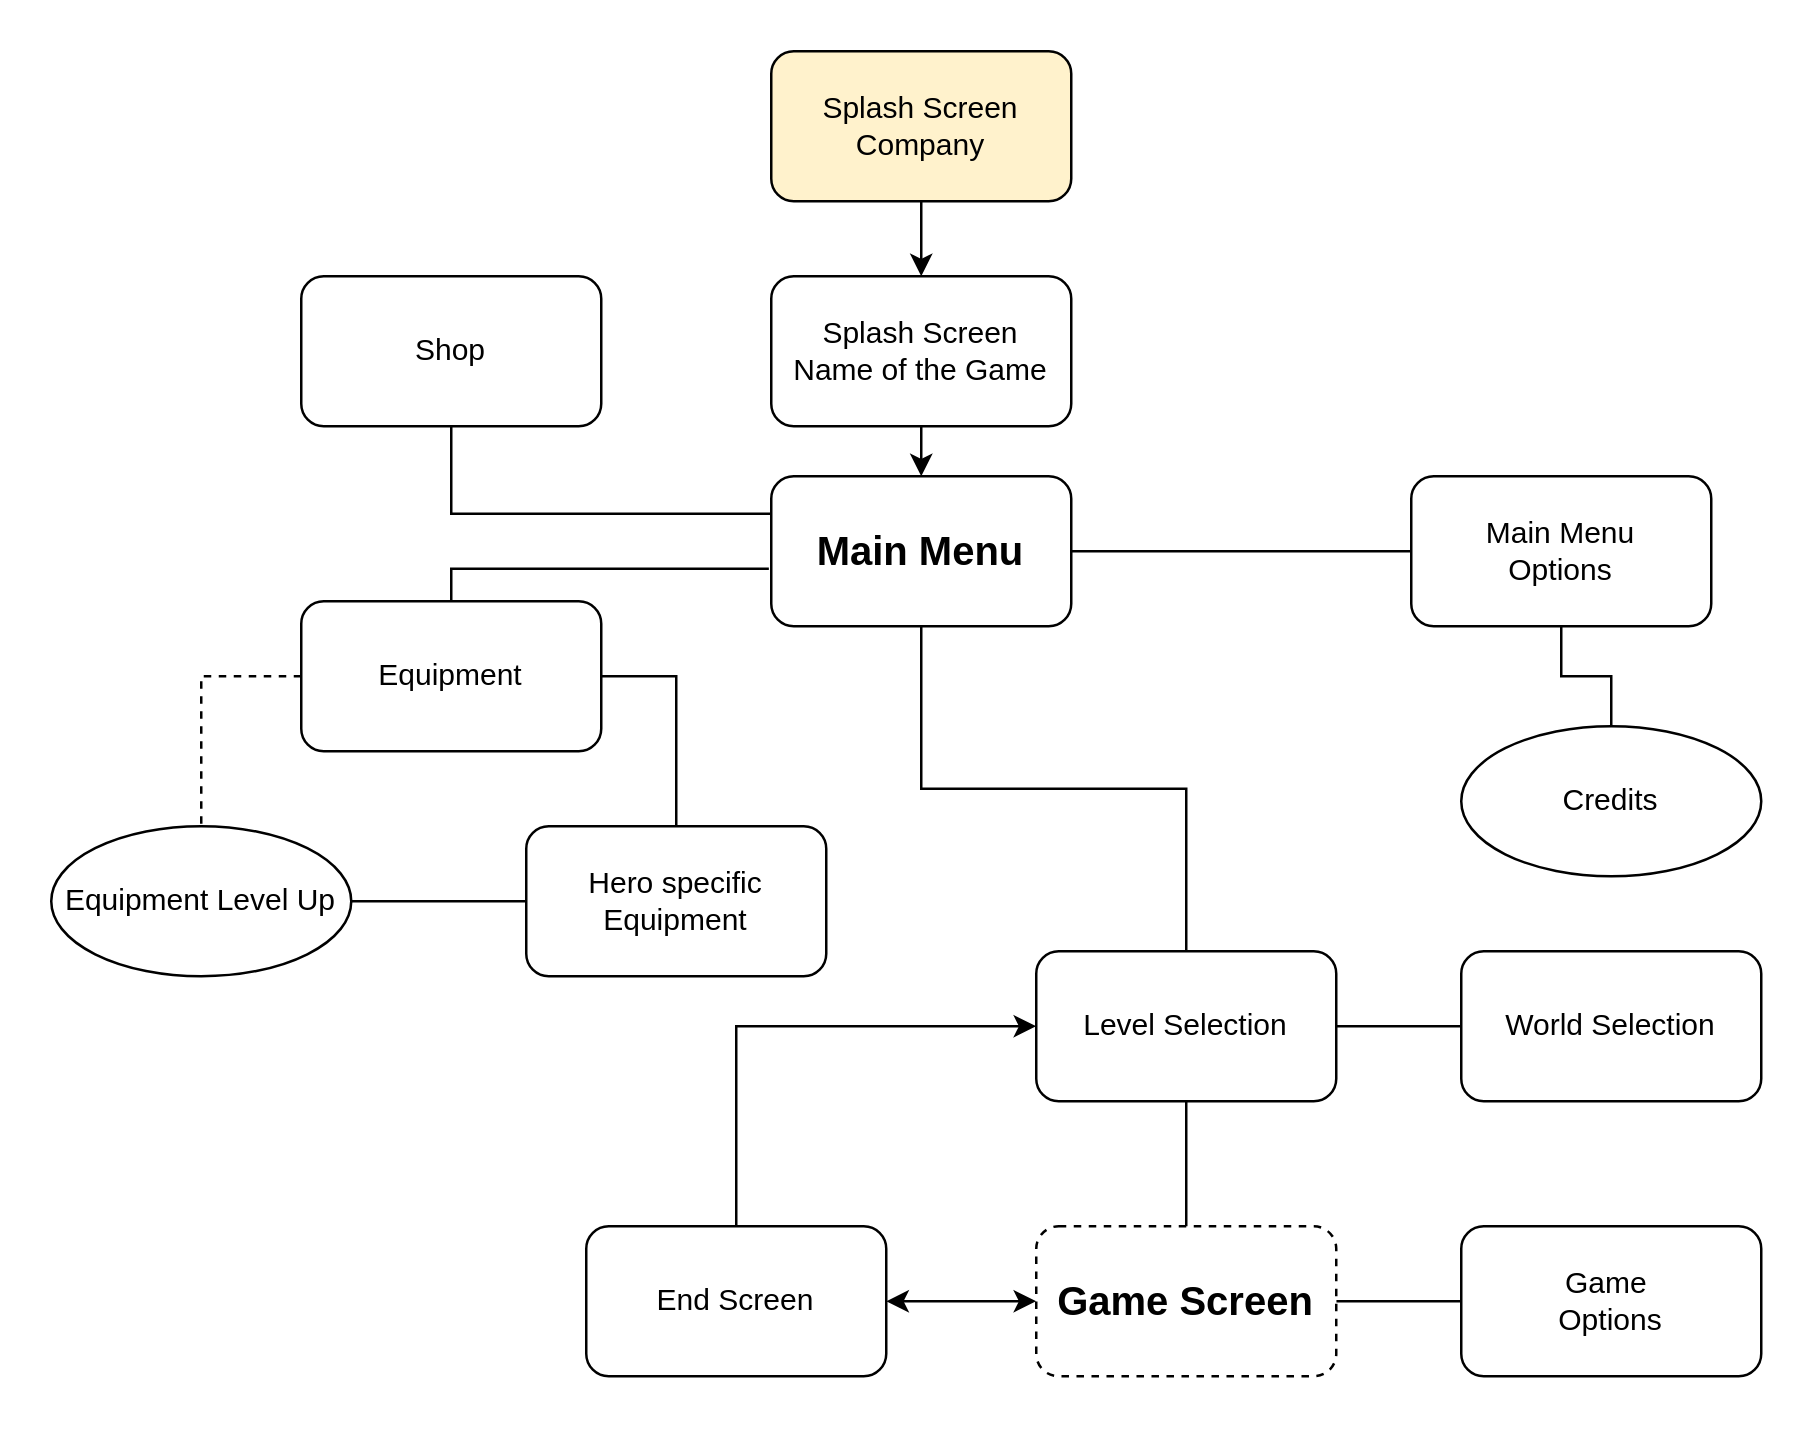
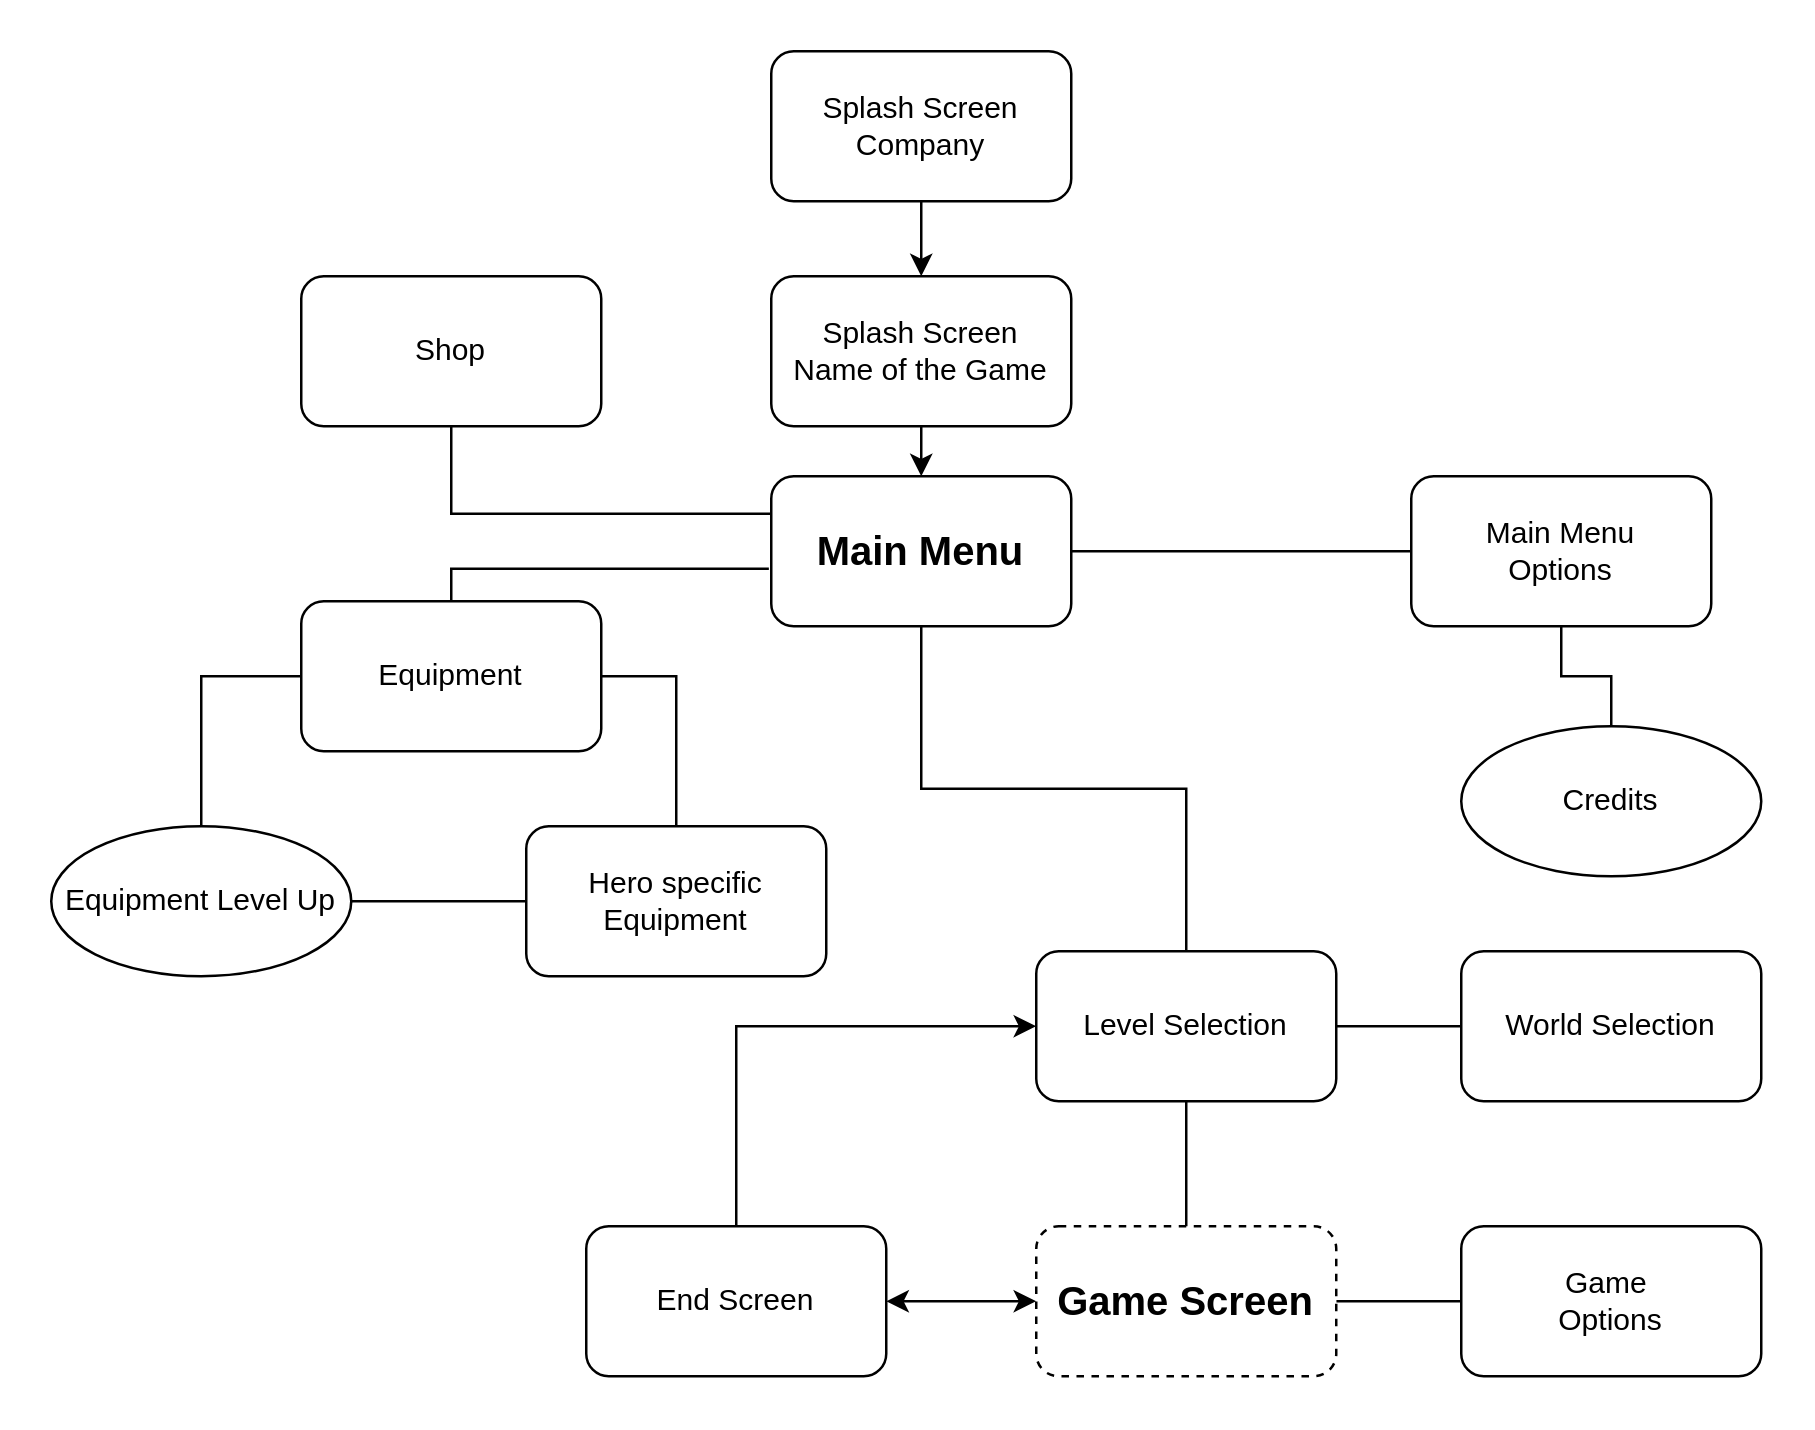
node "Splash Screen Company": fillcolor #fff2cc -> #ffffff
edge "Equipment" -- "Equipment Level Up": style dashed -> solid
